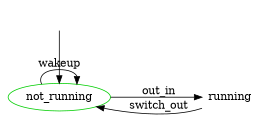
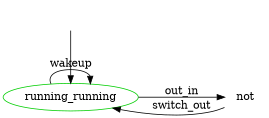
node "not_running": label "not_running" -> "running_running"
node "running": label "running" -> "not"
